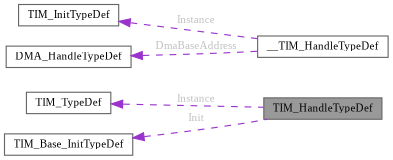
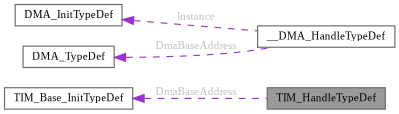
node "TIM_InitTypeDef": label "TIM_InitTypeDef" -> "DMA_InitTypeDef"
node "__TIM_HandleTypeDef": label "__TIM_HandleTypeDef" -> "__DMA_HandleTypeDef"
node "DMA_HandleTypeDef": label "DMA_HandleTypeDef" -> "DMA_TypeDef"
node "TIM_TypeDef": removed
edge "TIM_HandleTypeDef" -> "TIM_Base_InitTypeDef": label " Init" -> " DmaBaseAddress"
